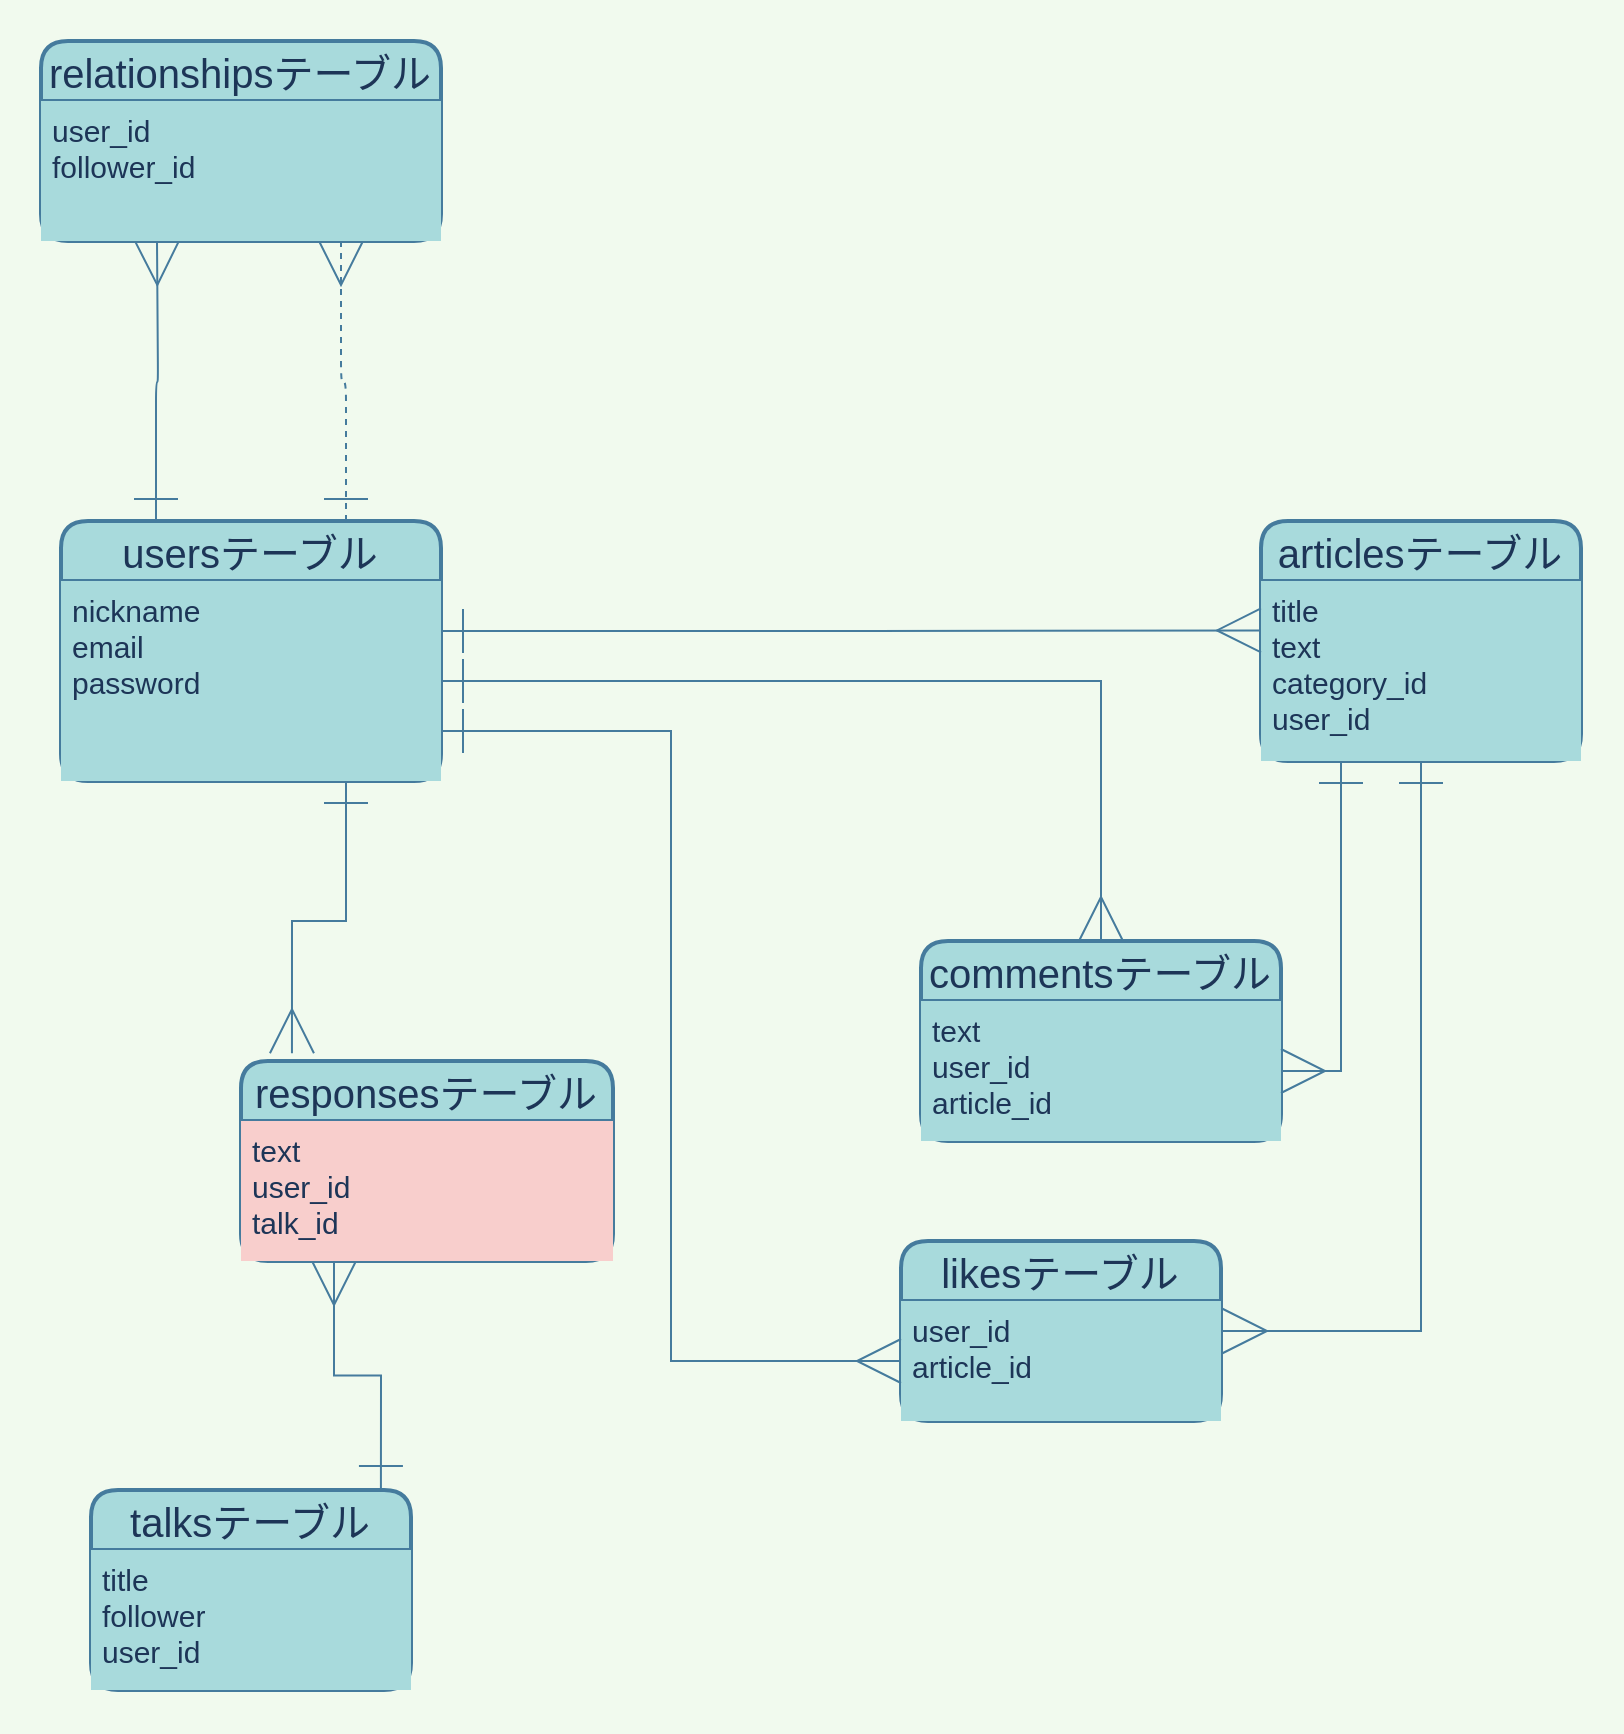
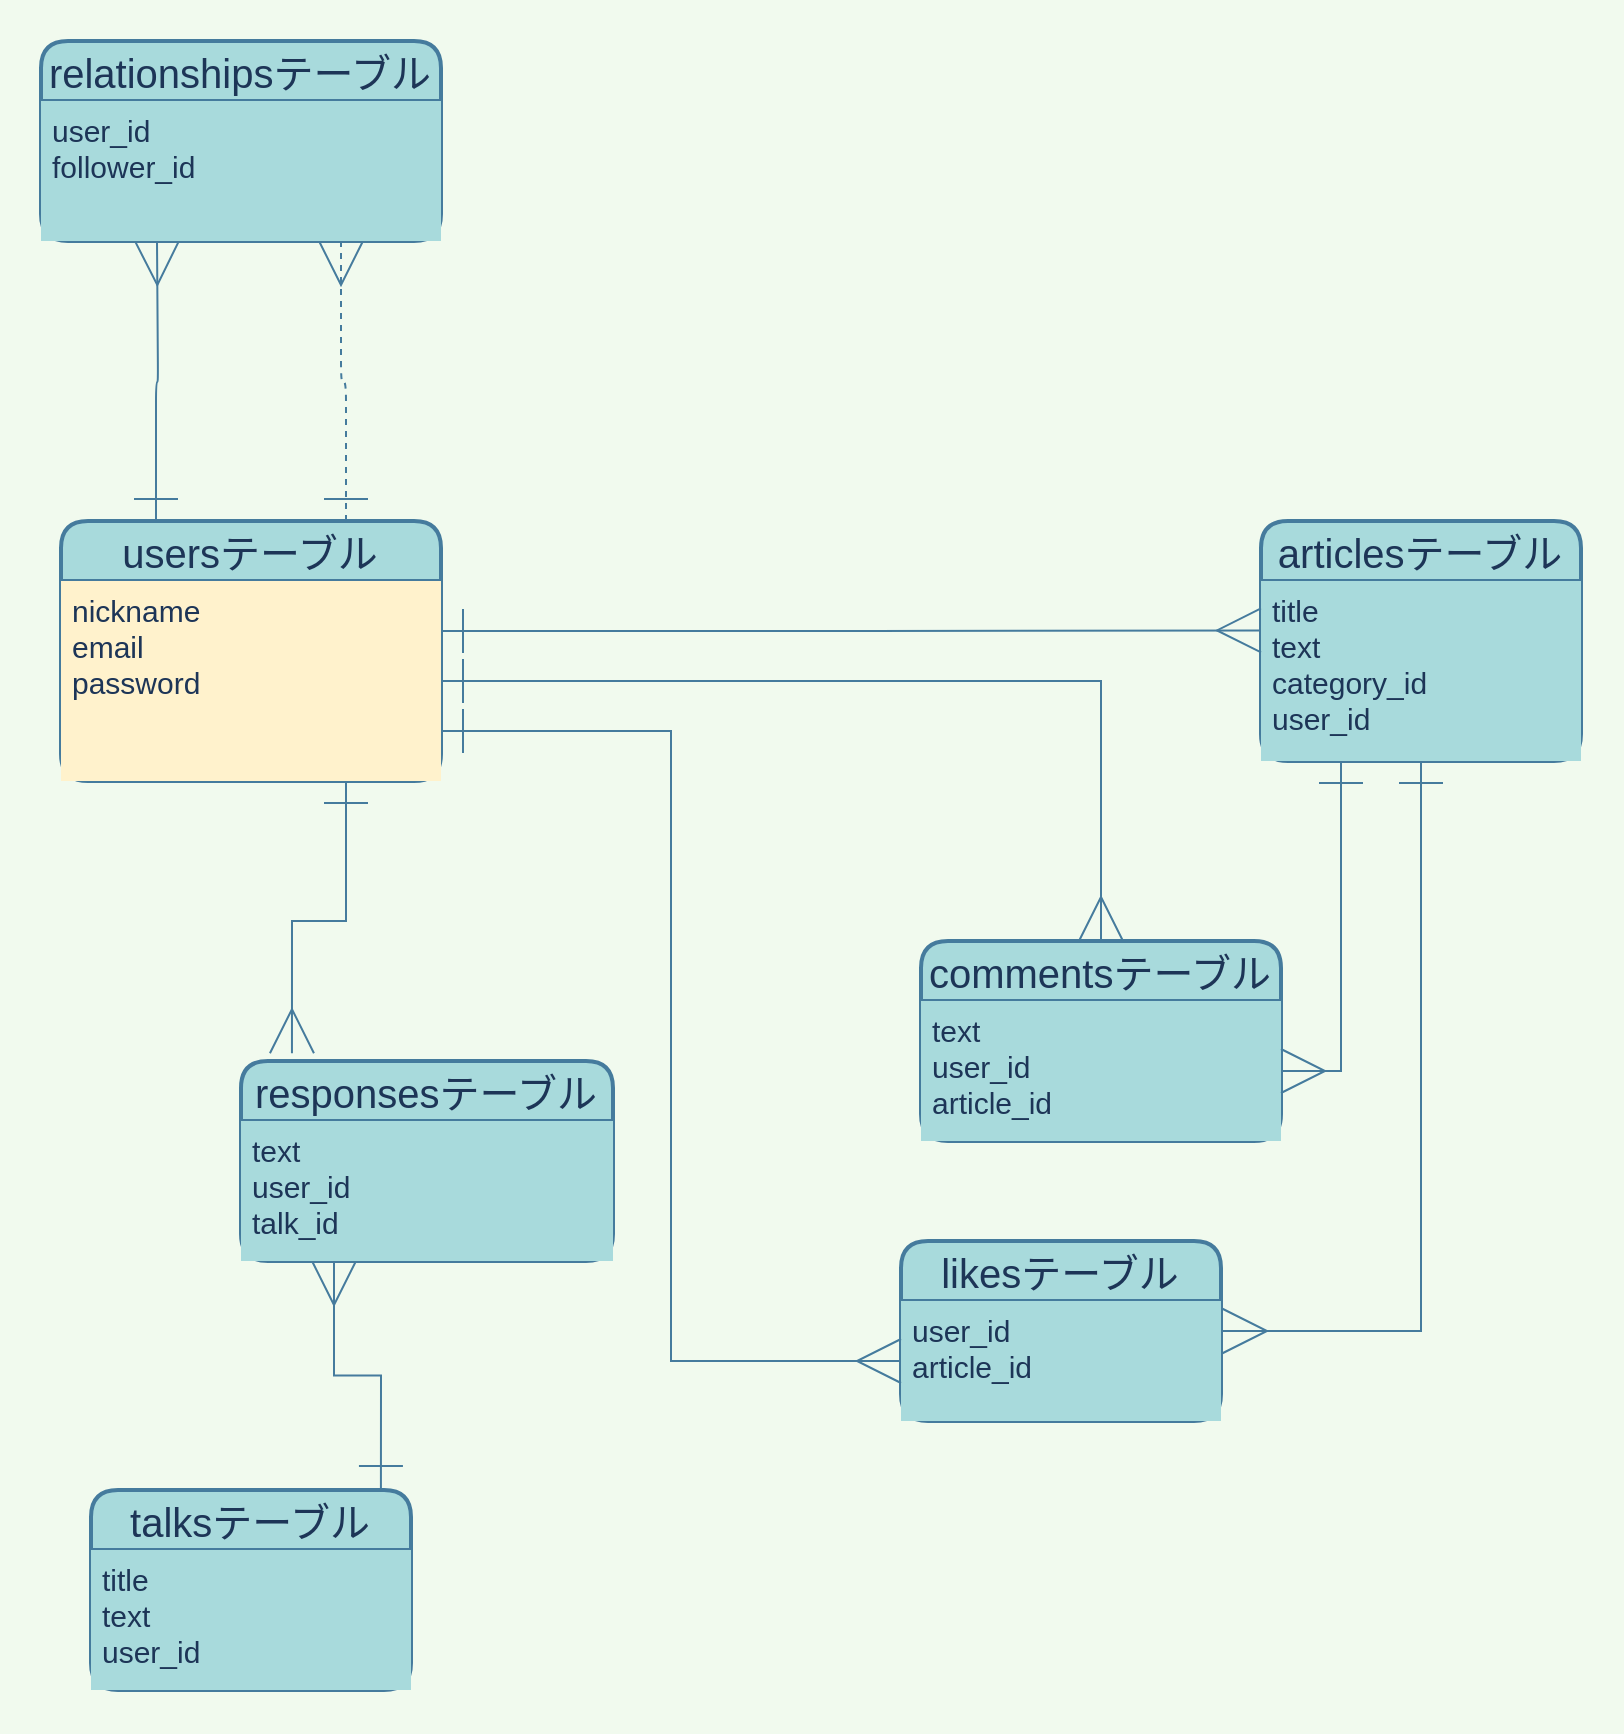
node "nickname email password": fillcolor #a8dadc -> #fff2cc
node "text user_id talk_id": fillcolor #f8cecc -> #a8dadc
node "title follower user_id": label "title follower user_id" -> "title text user_id"
